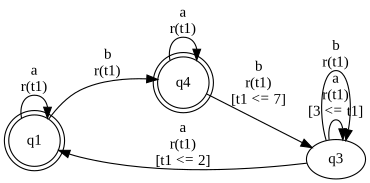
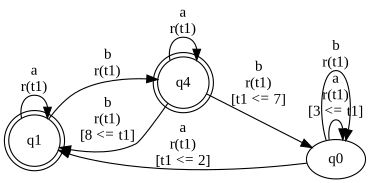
edge "q4" -> "q1": added, label "b r(t1) [8 <= t1]"
node "q3": label "q3" -> "q0"
